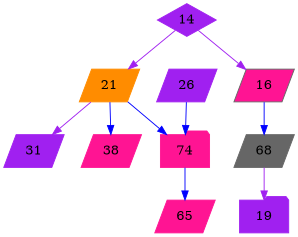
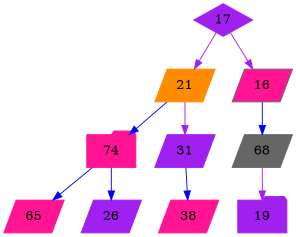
node "14": label "14" -> "17"
edge "21" -> "38": now "31" -> "38"
edge "26" -> "74": reversed
